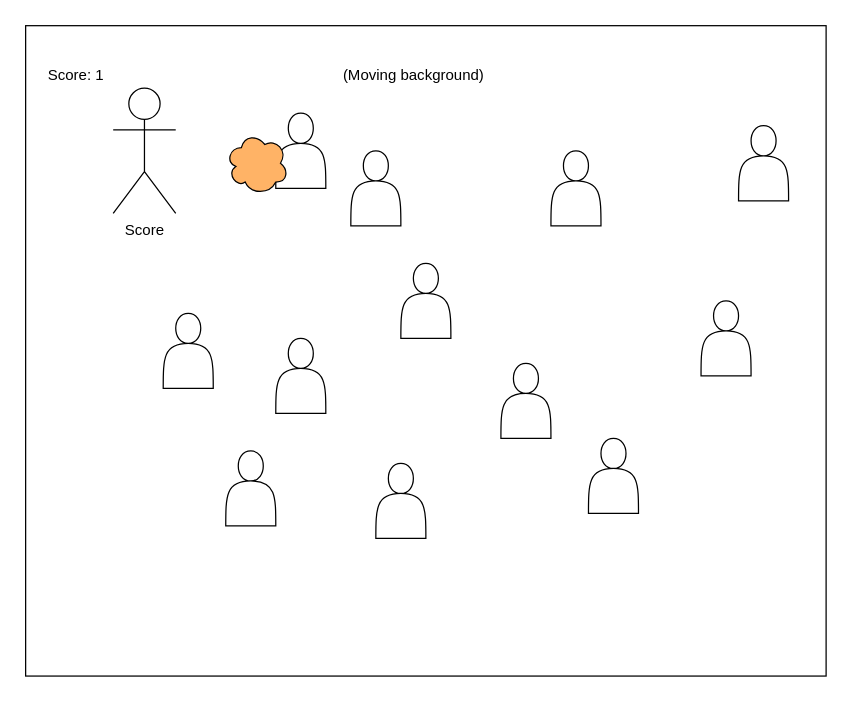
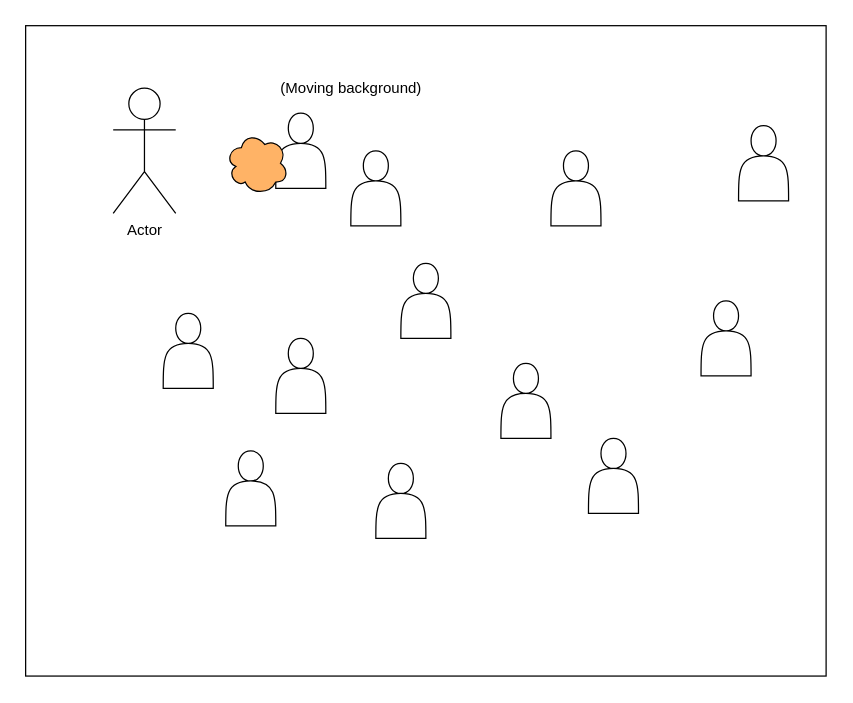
node "Score: 1": removed
node "(Moving background)": moved (413, 76) -> (351, 88)
node "Score": label "Score" -> "Actor"
